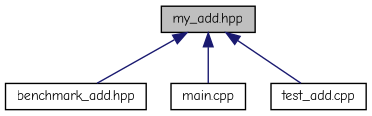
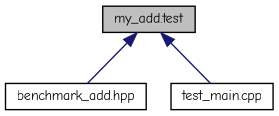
node "my_add.hpp": label "my_add.hpp" -> "my_add.test"
node "main.cpp": removed
node "test_add.cpp": label "test_add.cpp" -> "test_main.cpp"
